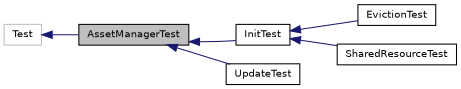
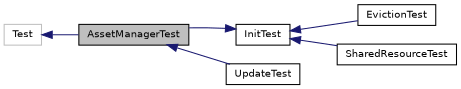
edge "InitTest" -> "AssetManagerTest": reversed
